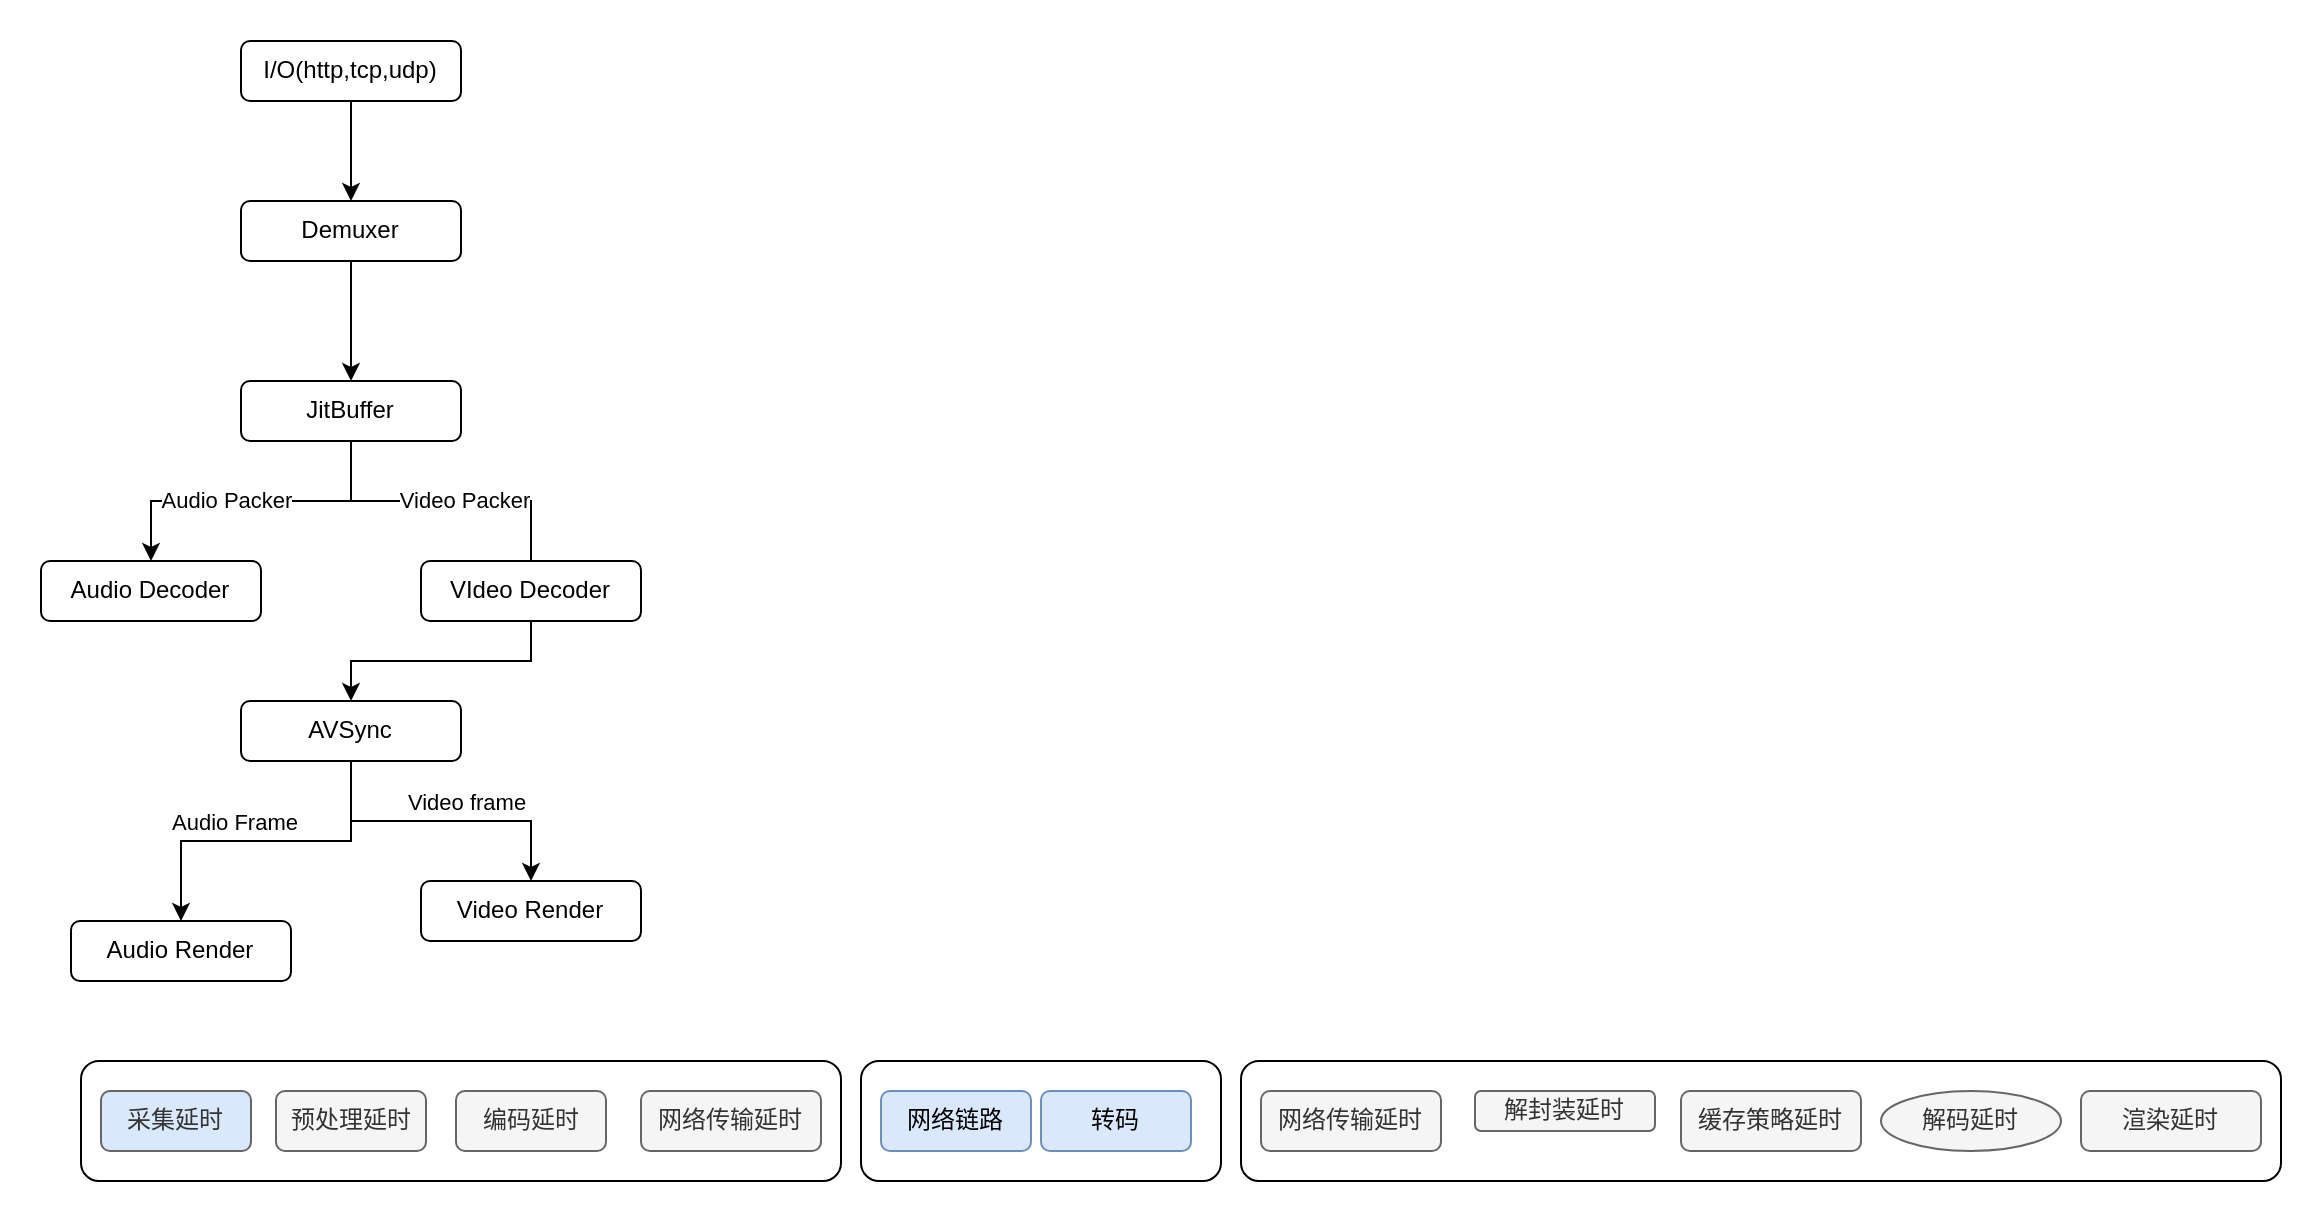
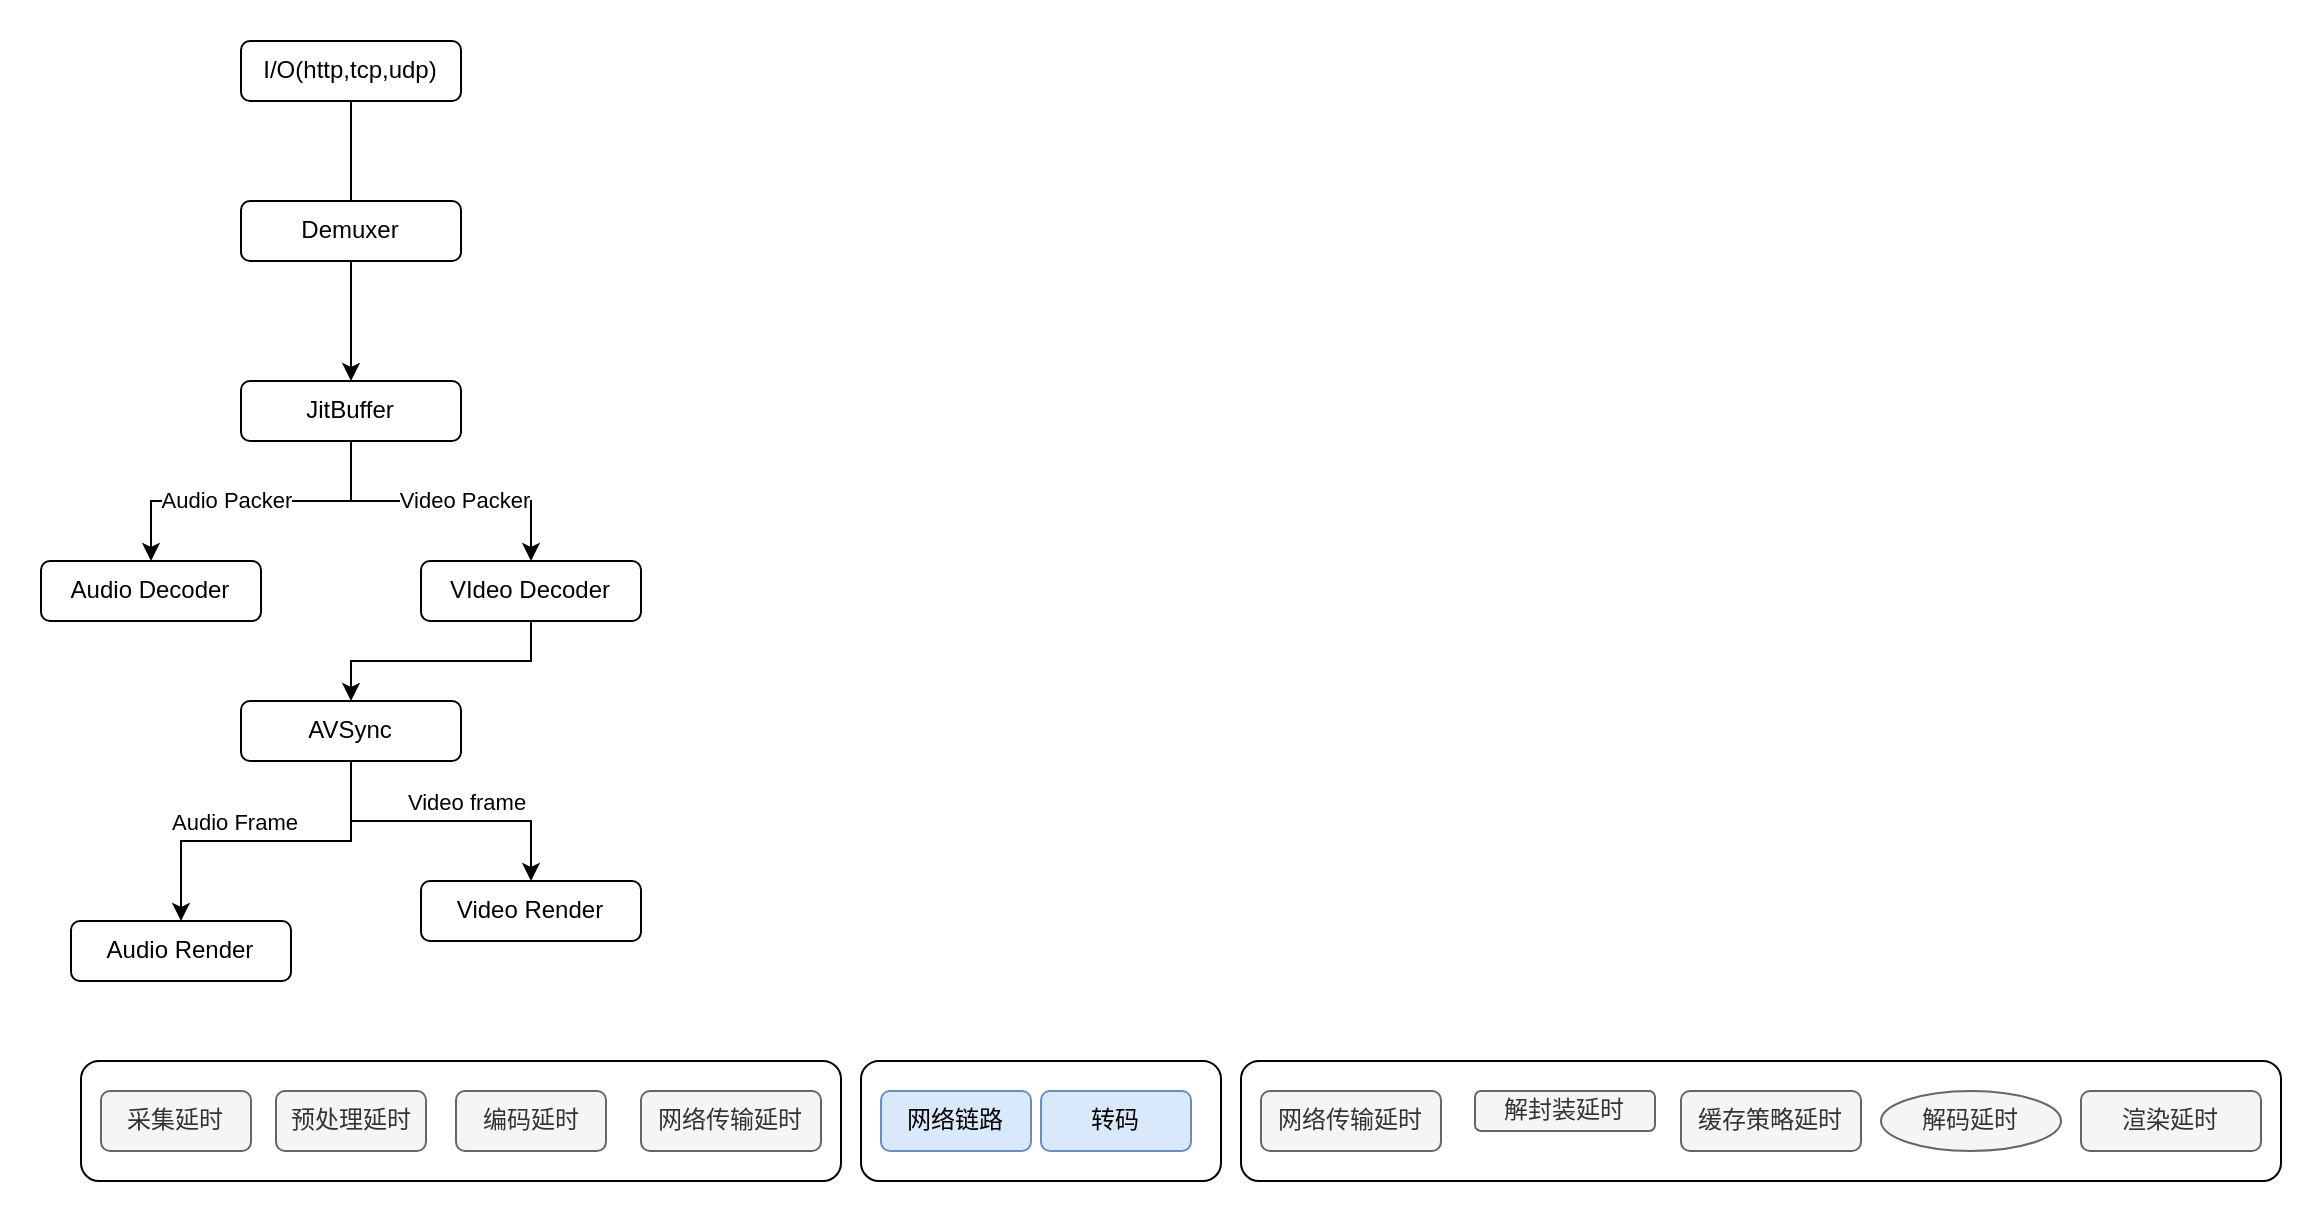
edge "I/O(http,tcp,udp)" -> "Demuxer": arrowhead classic -> none
edge "JitBuffer" -- "VIdeo Decoder": arrowhead none -> classic
node "采集延时": fillcolor #dae8fc -> #f5f5f5
